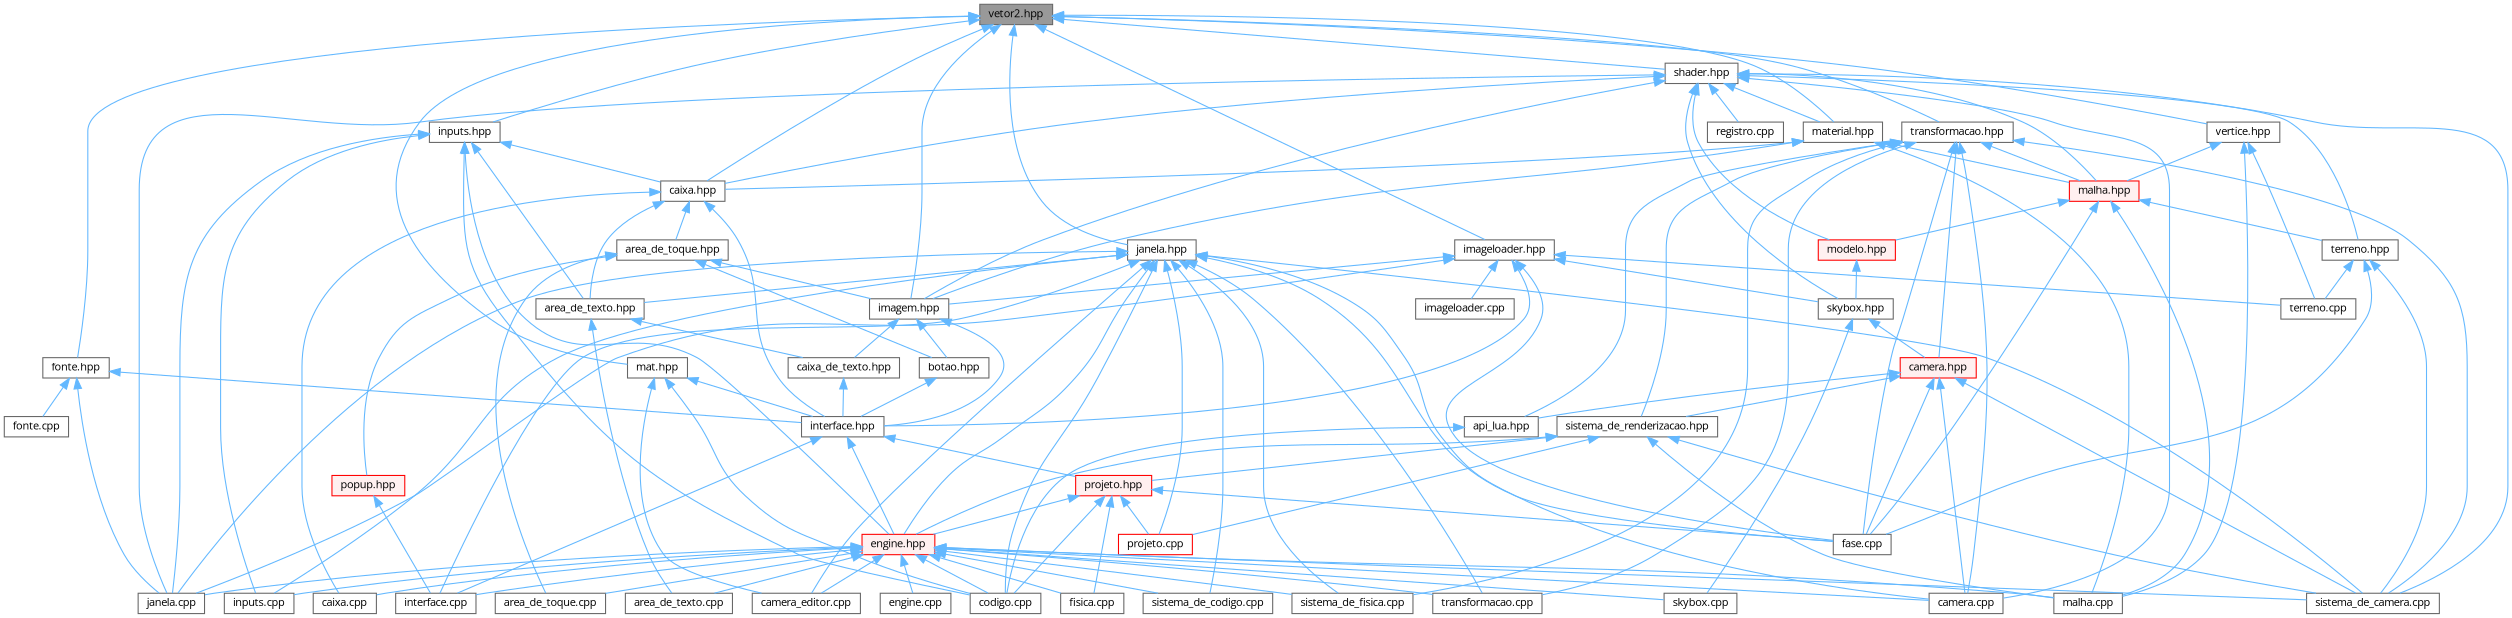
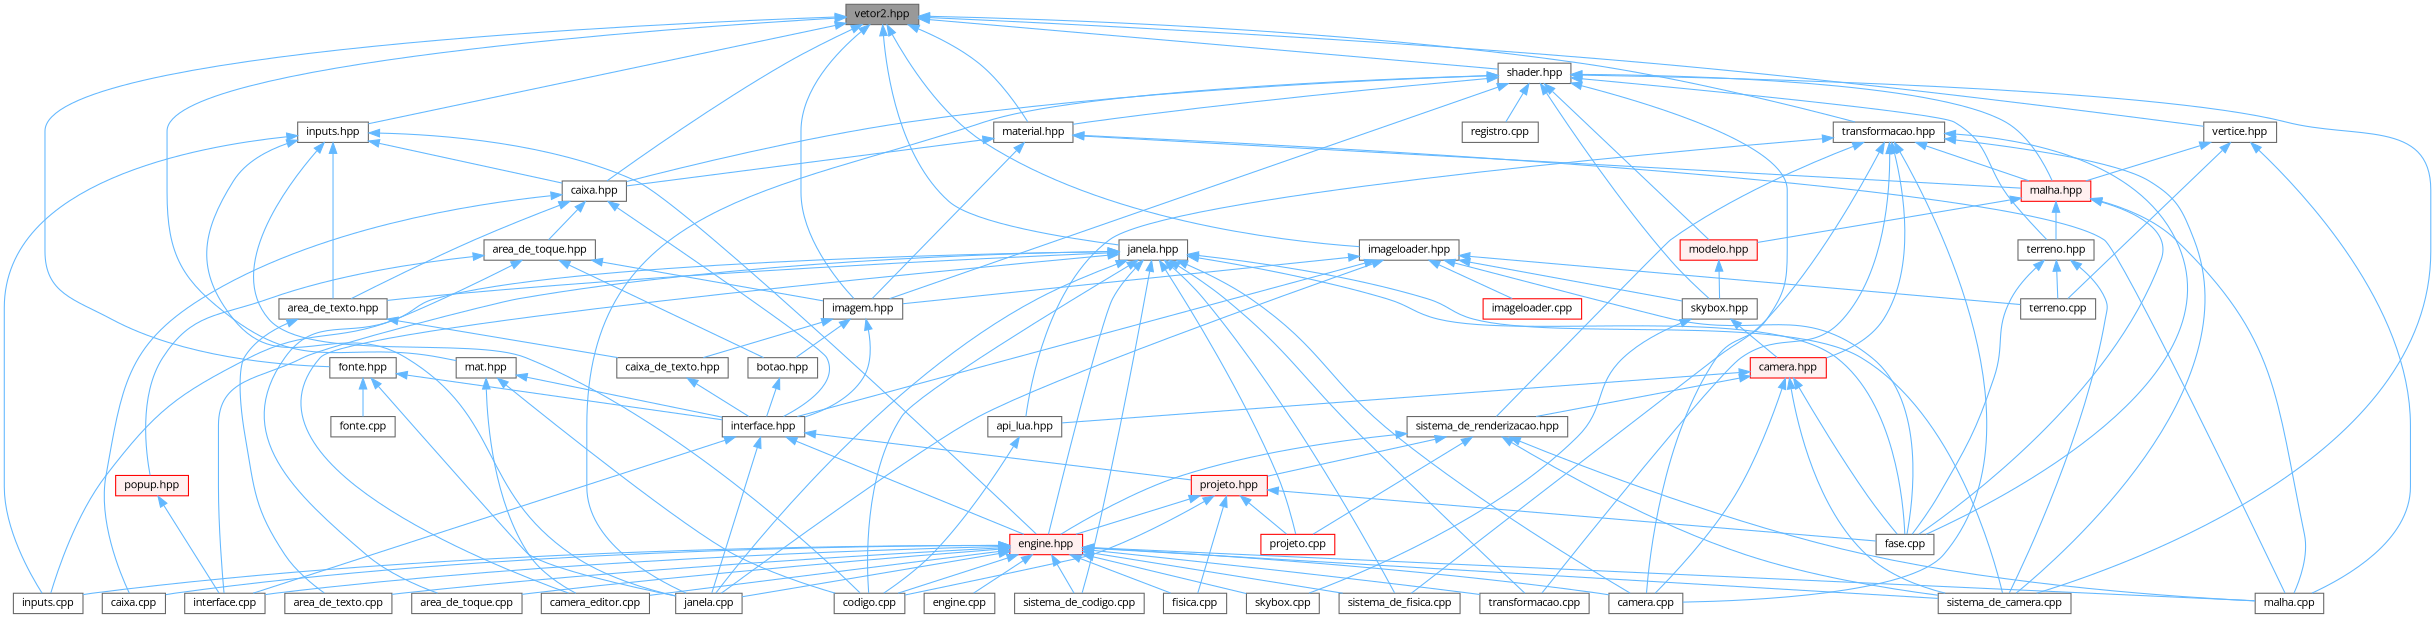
node "imageloader.cpp": color grey40 -> red
edge "janela.cpp" -> "interface.hpp": added
